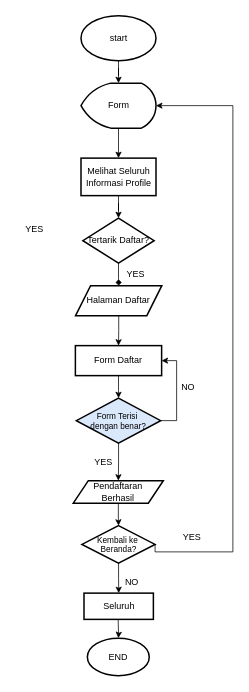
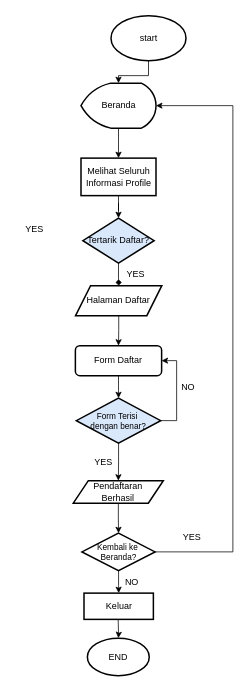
node "start": moved (119, 38) -> (149, 38)
node "Form": label "Form" -> "Beranda"
node "Tertarik Daftar?": fillcolor #ffffff -> #dae8fc
node "Form Daftar": shape rectangle -> rounded rectangle
node "Kembali ke Beranda?": moved (119, 544) -> (119, 552)
node "Seluruh": label "Seluruh" -> "Keluar"
